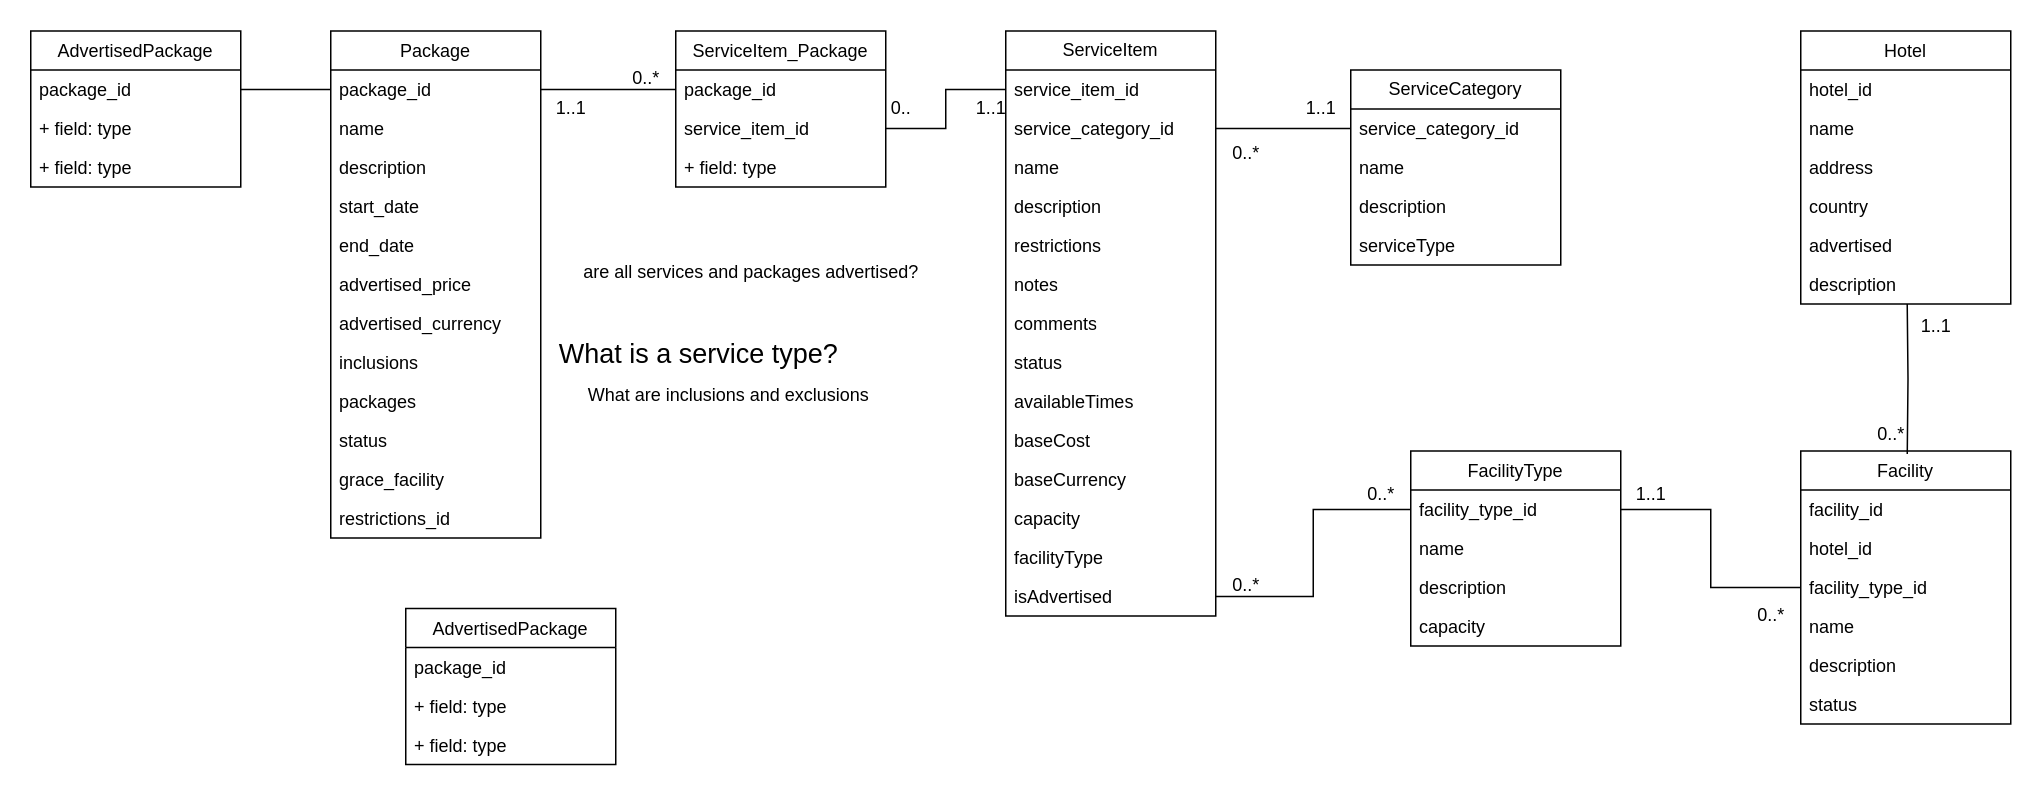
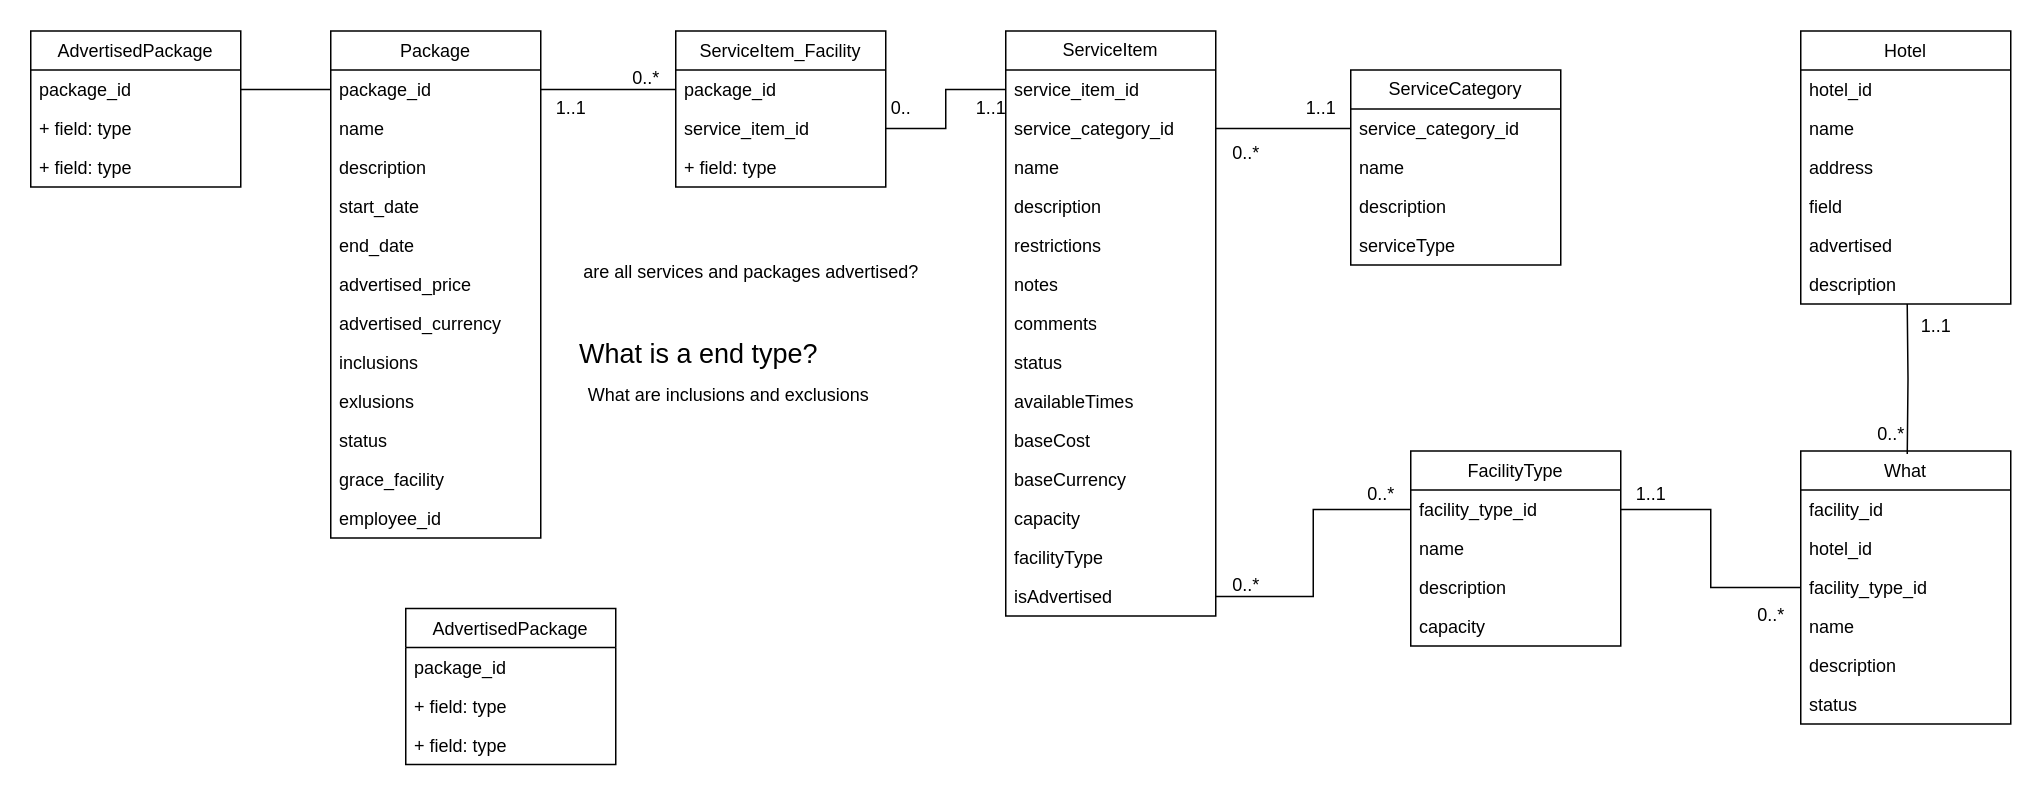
node "ServiceItem_Package": label "ServiceItem_Package" -> "ServiceItem_Facility"
node "country": label "country" -> "field"
node "What is a service type?": label "What is a service type?" -> "What is a end type?"
node "packages": label "packages" -> "exlusions"
node "Facility": label "Facility" -> "What"
node "restrictions_id": label "restrictions_id" -> "employee_id"
